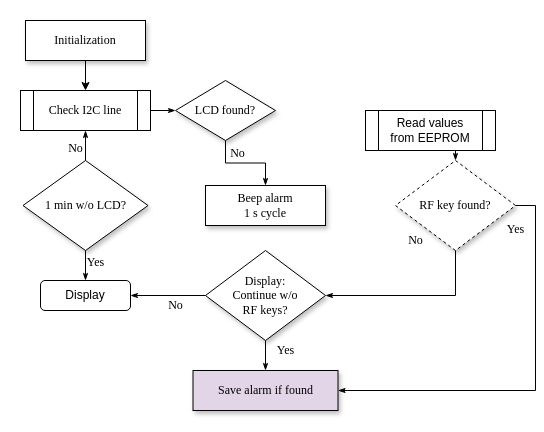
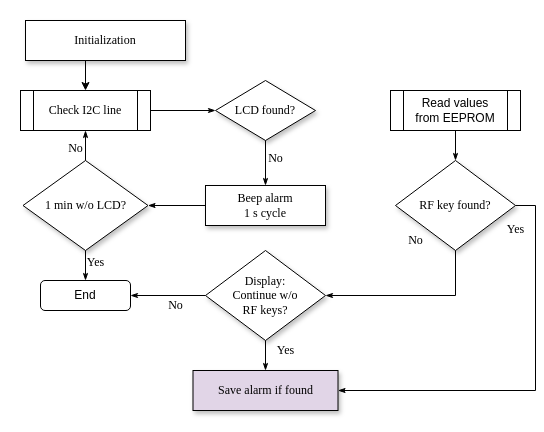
node "Initialization": size 120x40 -> 160x40
node "LCD found?": moved (226, 111) -> (266, 111)
node "Read values from EEPROM": moved (431, 131) -> (456, 111)
edge "Beep alarm 1 s cycle" -> "1 min w/o LCD?": added
node "RF key found?": style dashed -> solid
node "Display": label "Display" -> "End"
